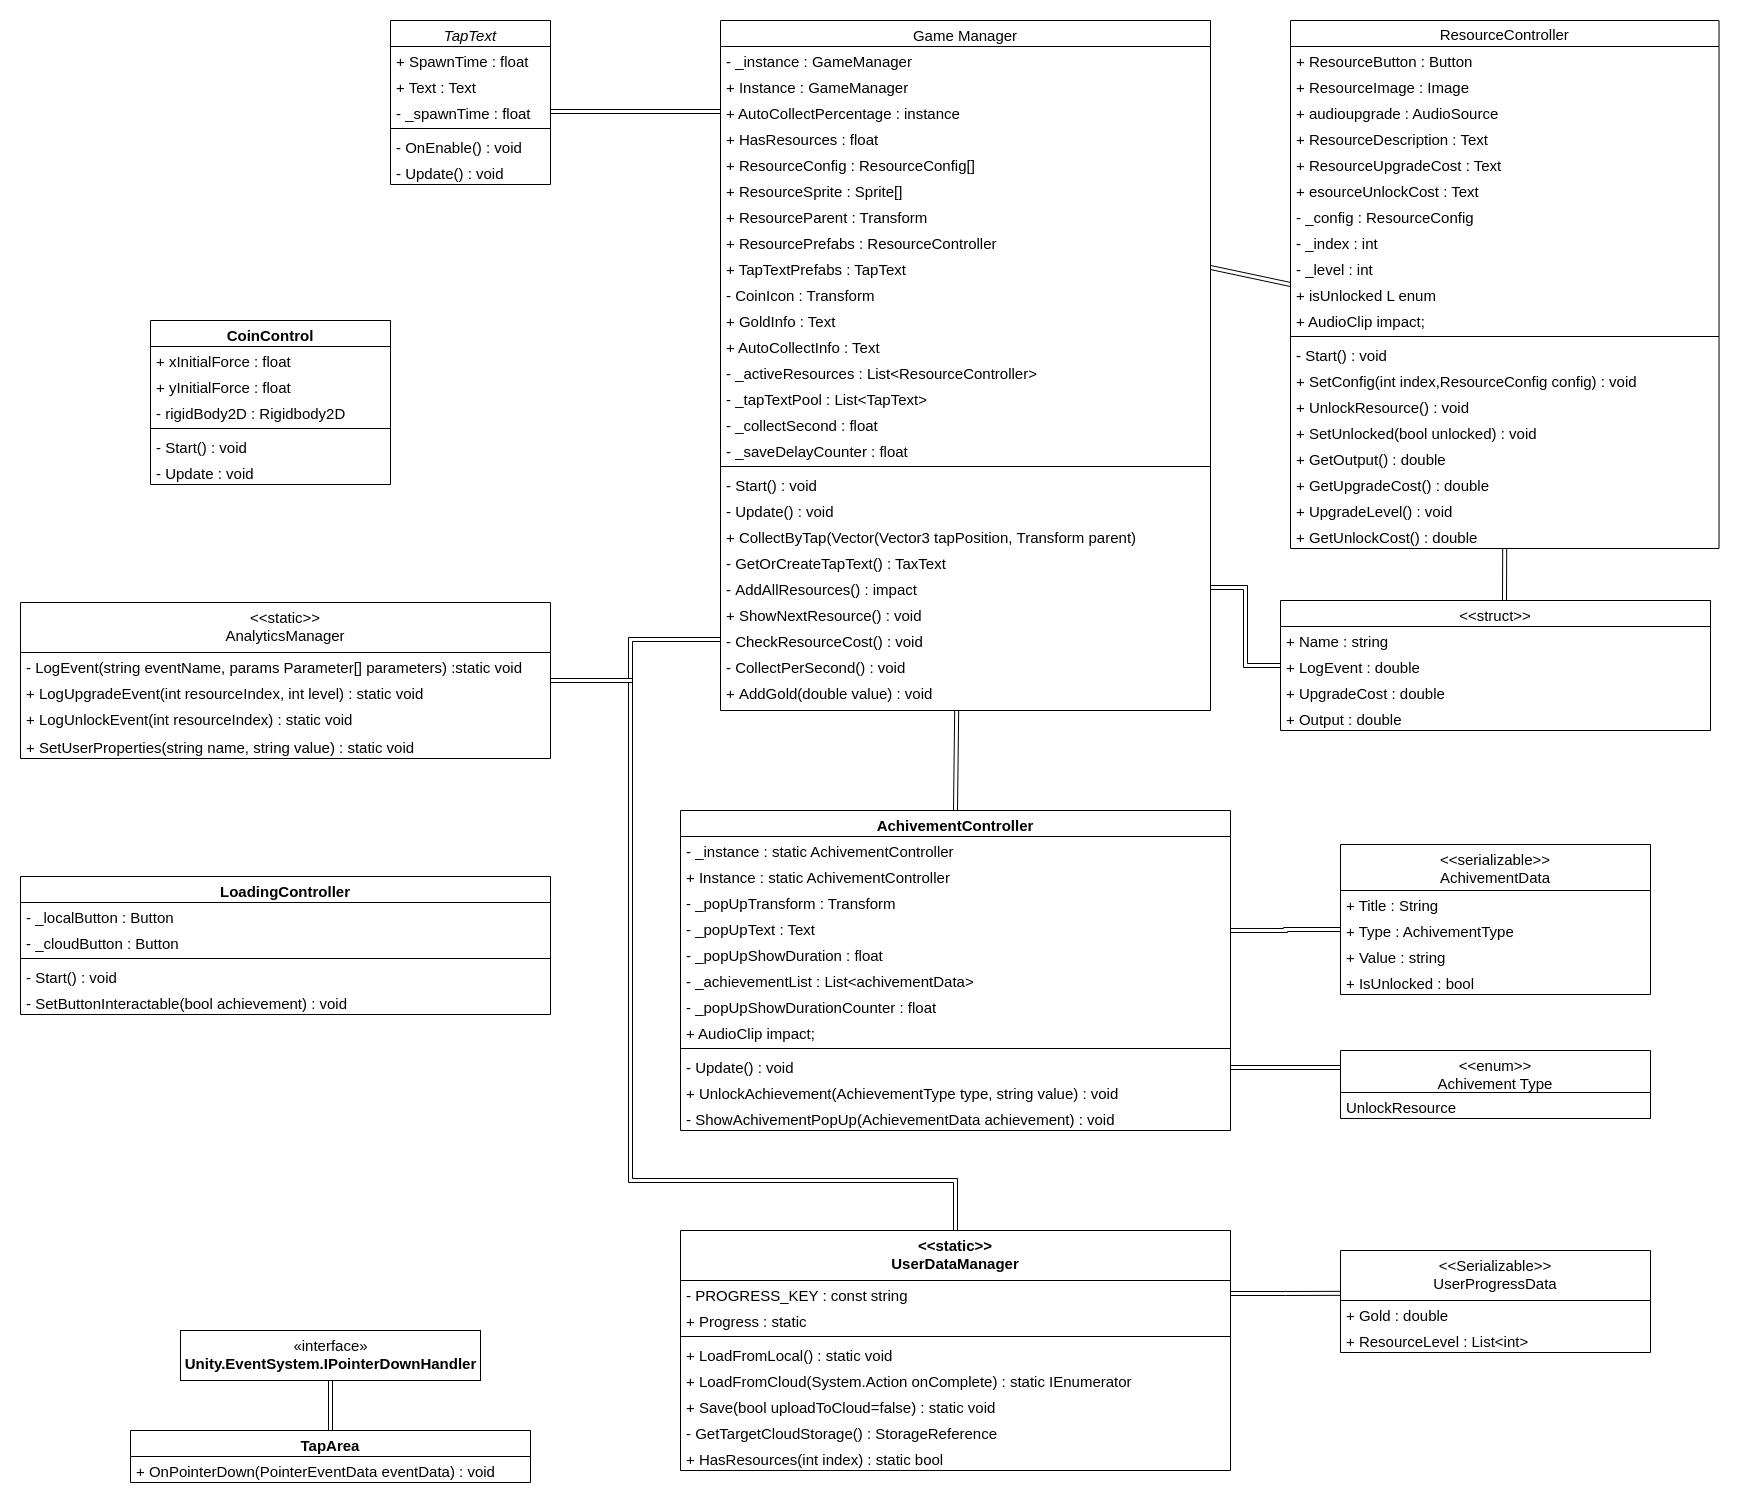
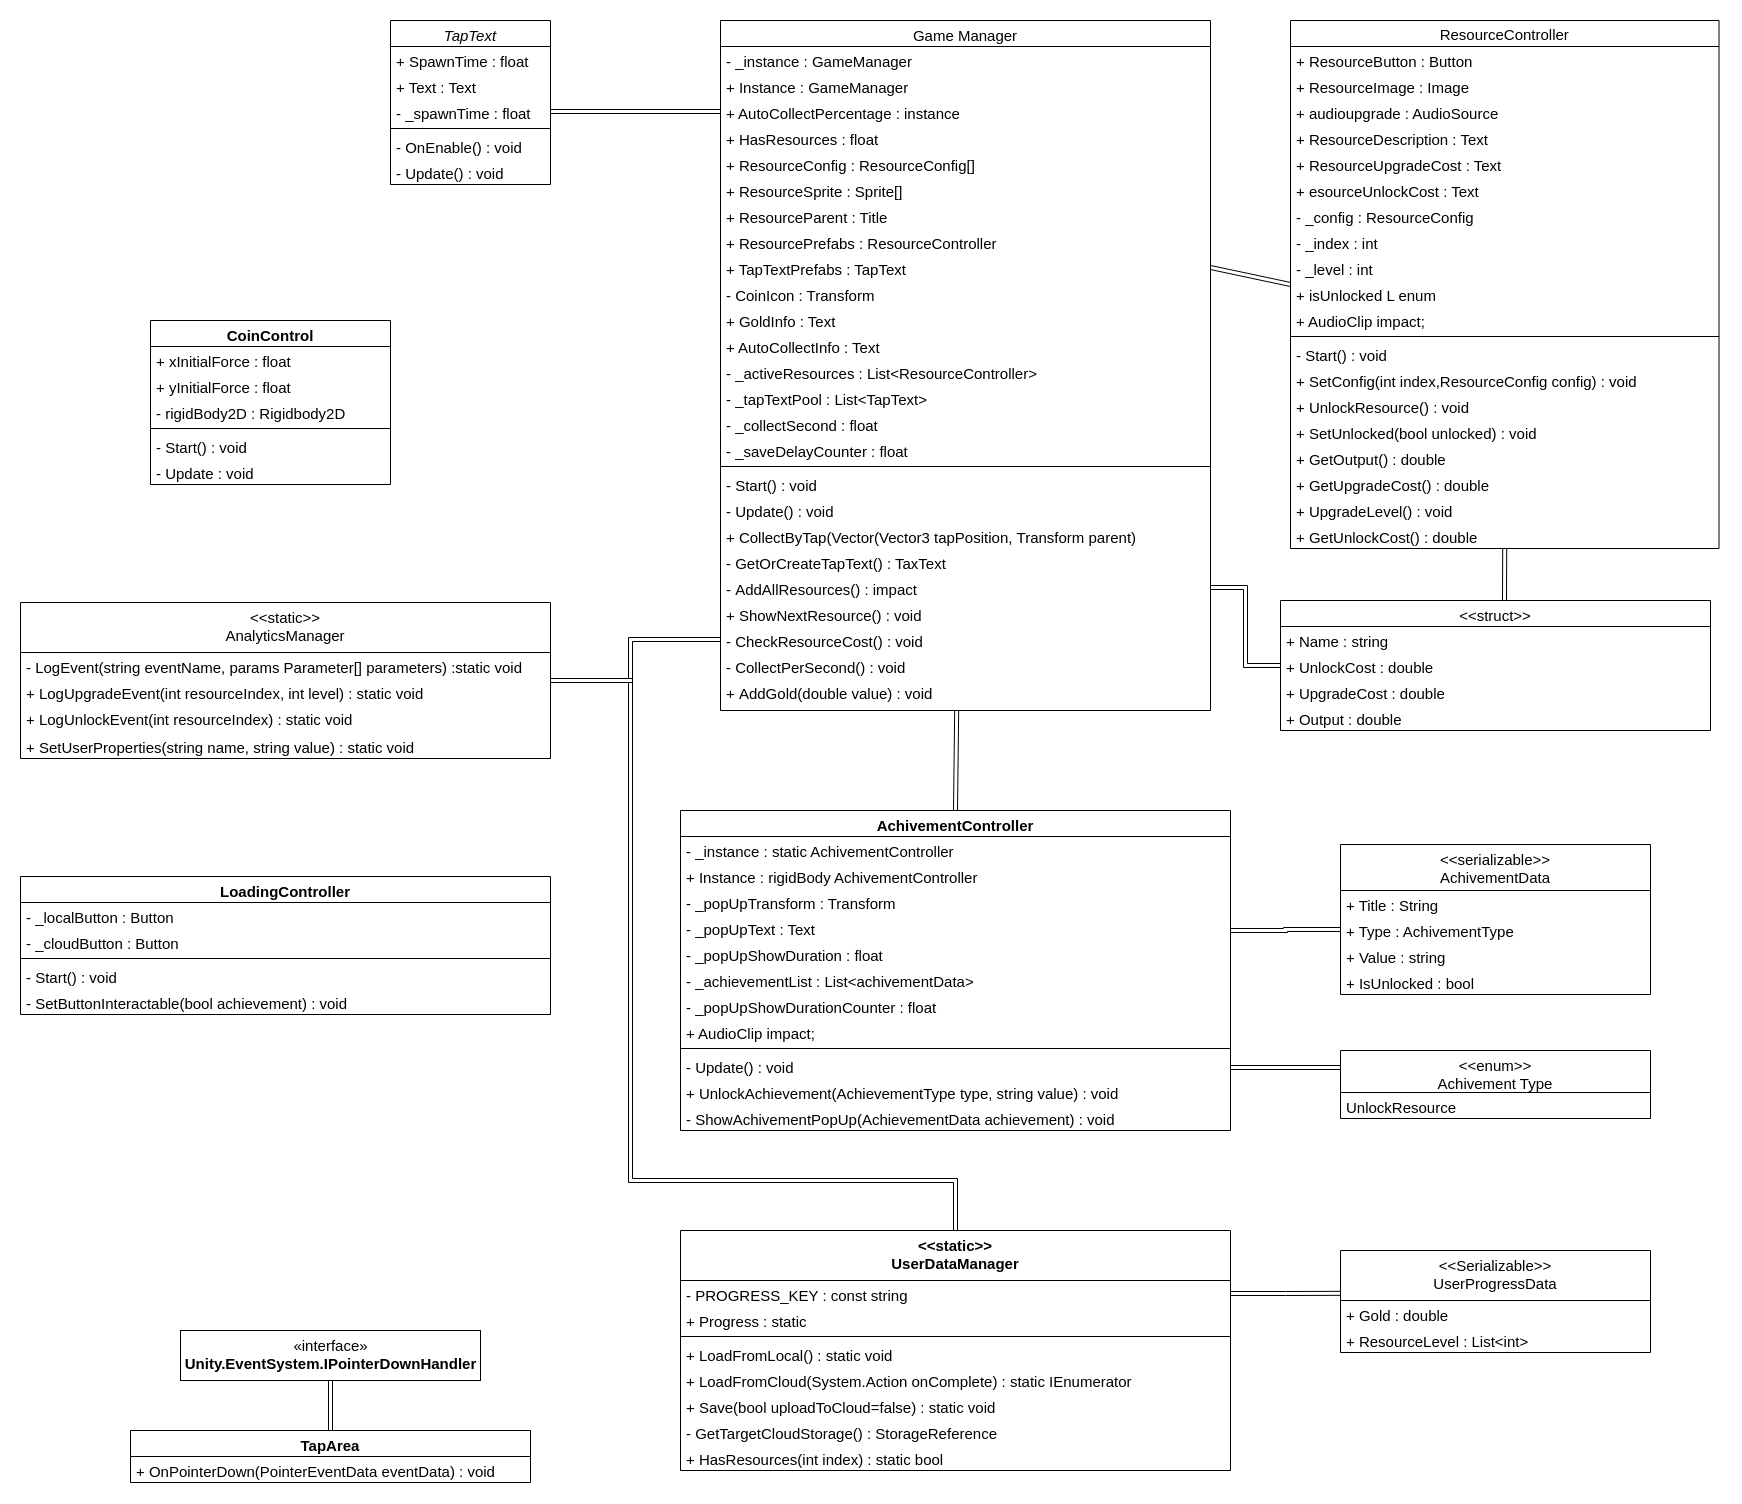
node "+ ResourceParent : Transform": label "+ ResourceParent : Transform" -> "+ ResourceParent : Title"
node "+ LogEvent : double": label "+ LogEvent : double" -> "+ UnlockCost : double"
node "+ Instance : static AchivementController": label "+ Instance : static AchivementController" -> "+ Instance : rigidBody AchivementController"
